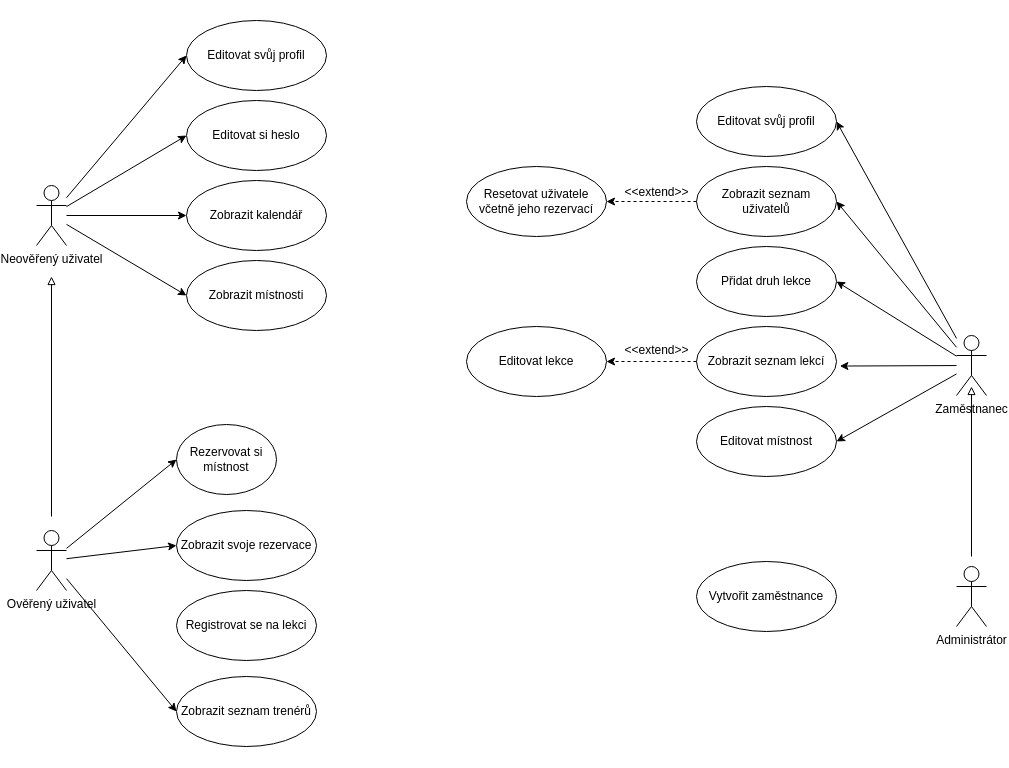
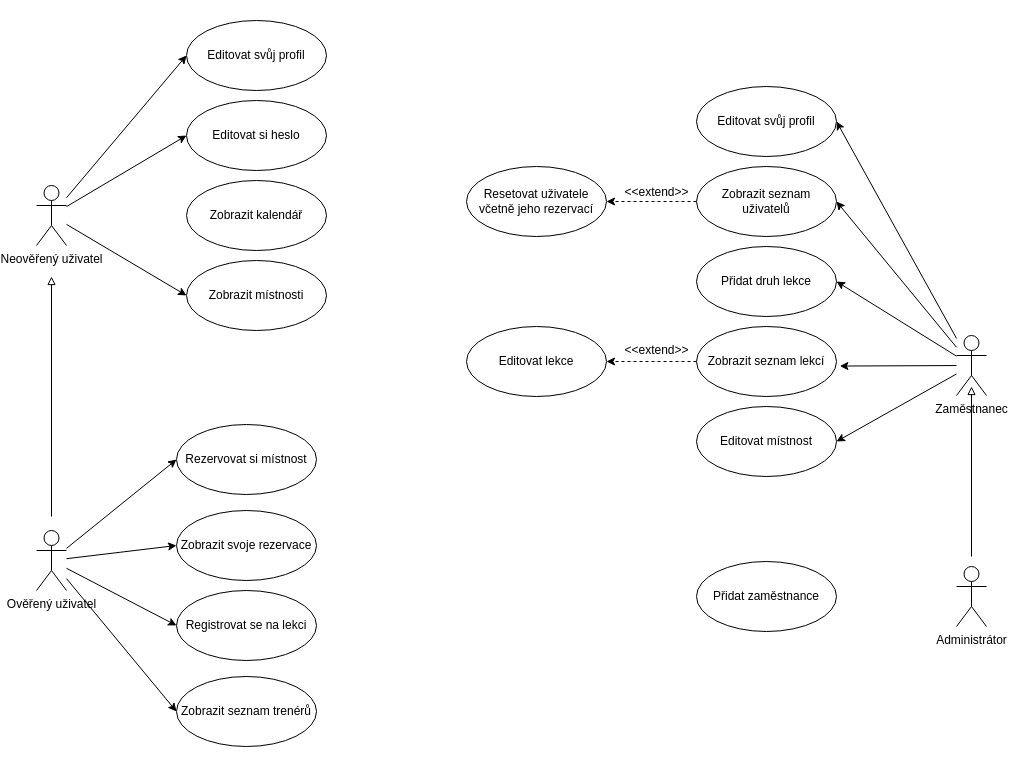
edge "Neověřený uživatel" -> "Zobrazit kalendář": removed
node "Rezervovat si místnost": size 100x70 -> 140x70
edge "Ověřený uživatel" -> "Registrovat se na lekci": added
node "Vytvořit zaměstnance": label "Vytvořit zaměstnance" -> "Přidat zaměstnance"
